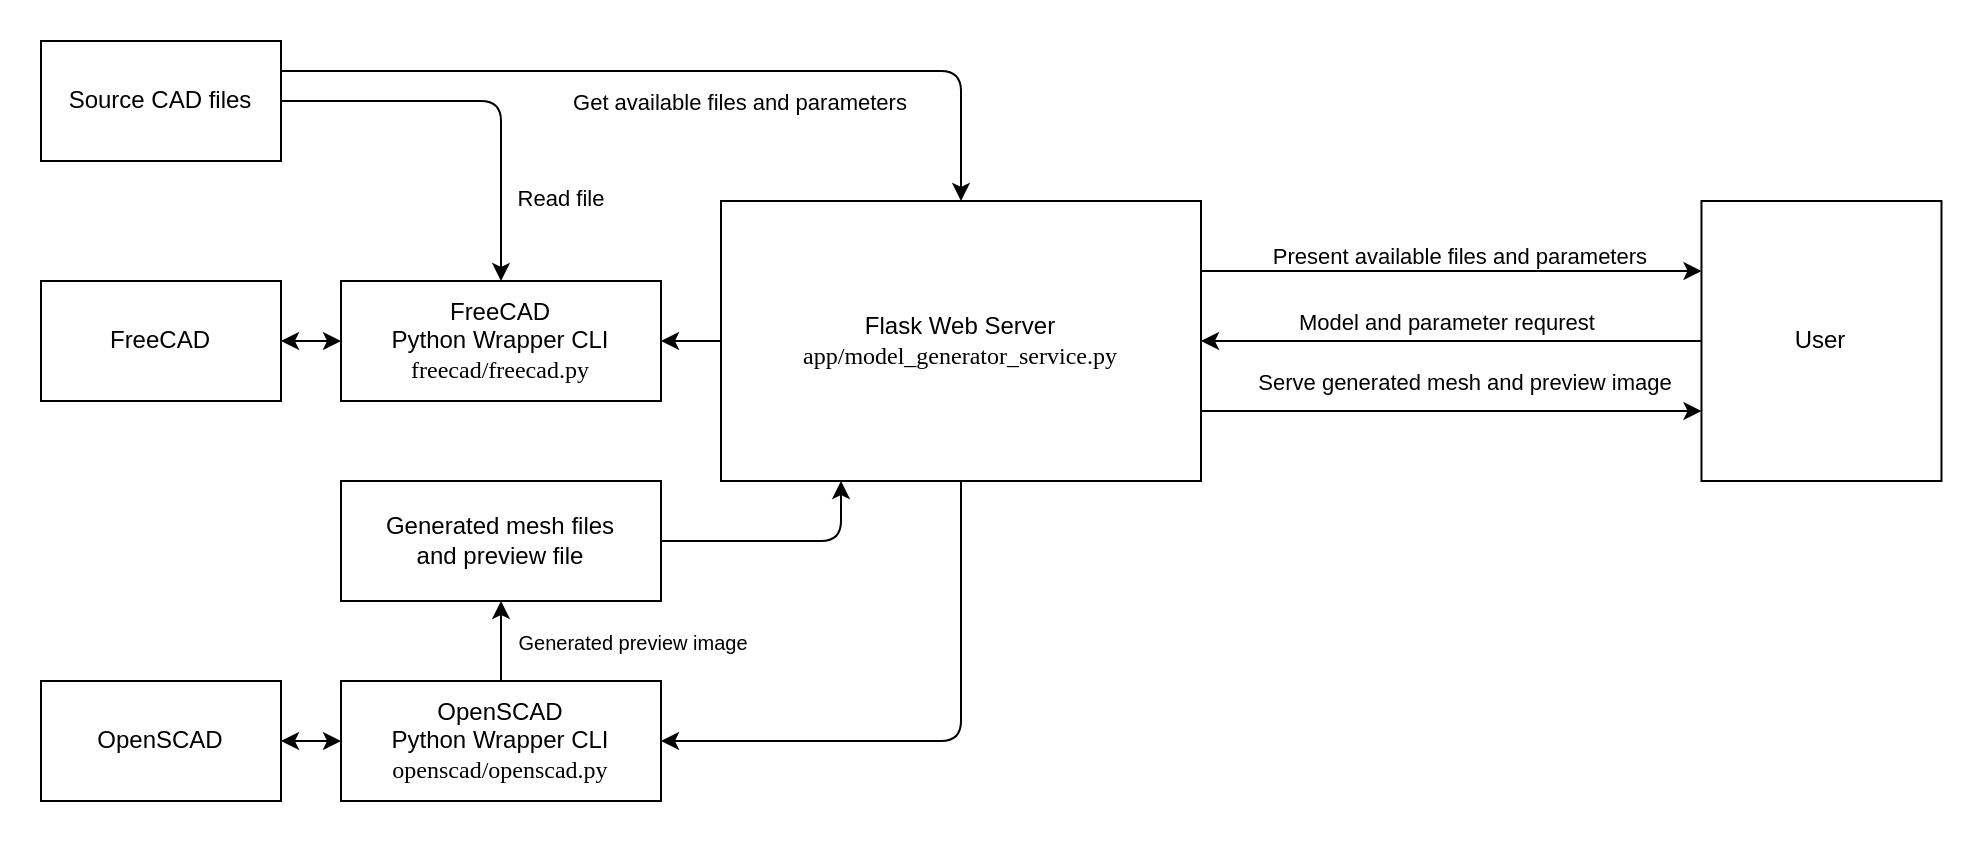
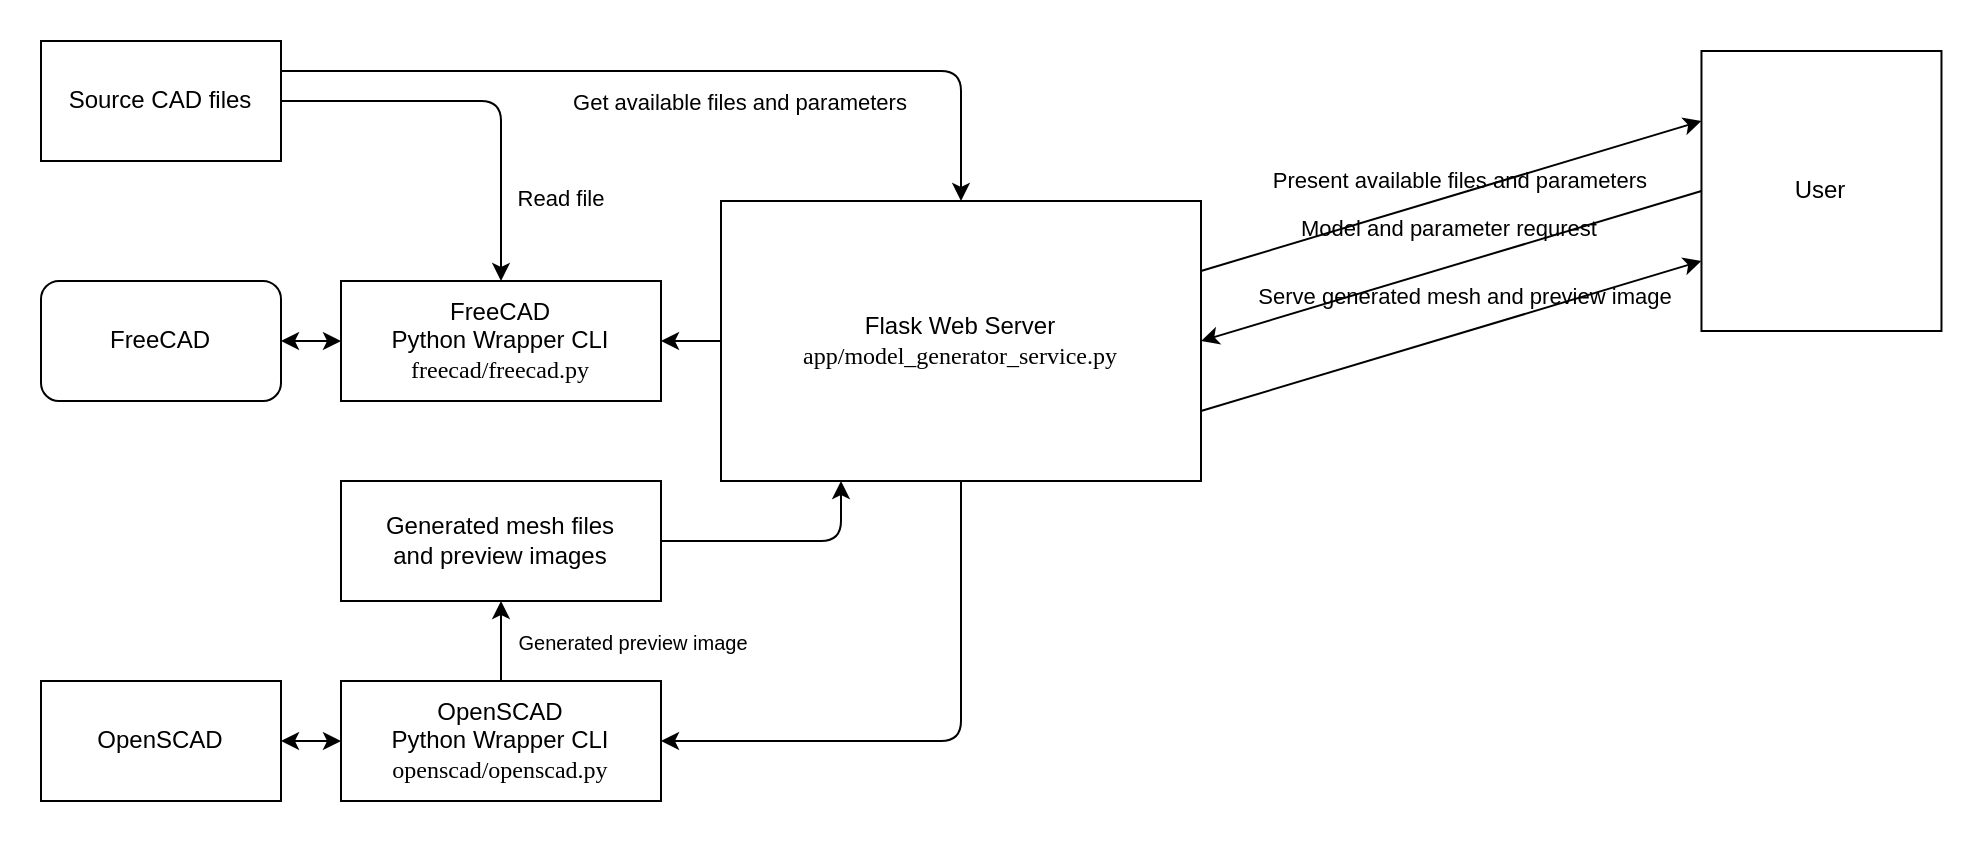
node "FreeCAD": shape rectangle -> rounded rectangle
node "User": moved (1821, 341) -> (1821, 191)
node "Generated mesh files and preview file": label "Generated mesh files and preview file" -> "Generated mesh files and preview images"
